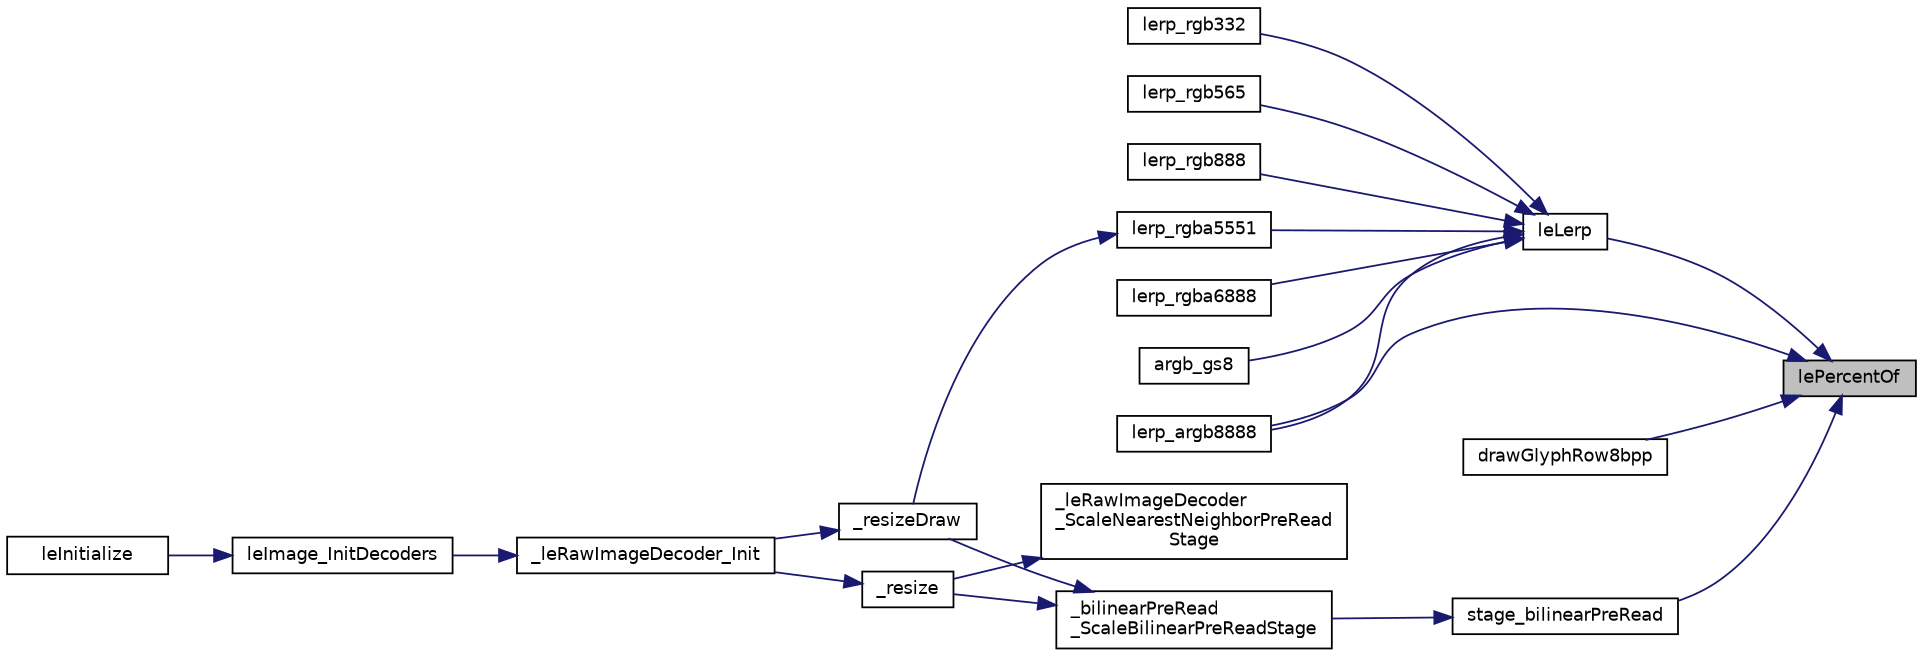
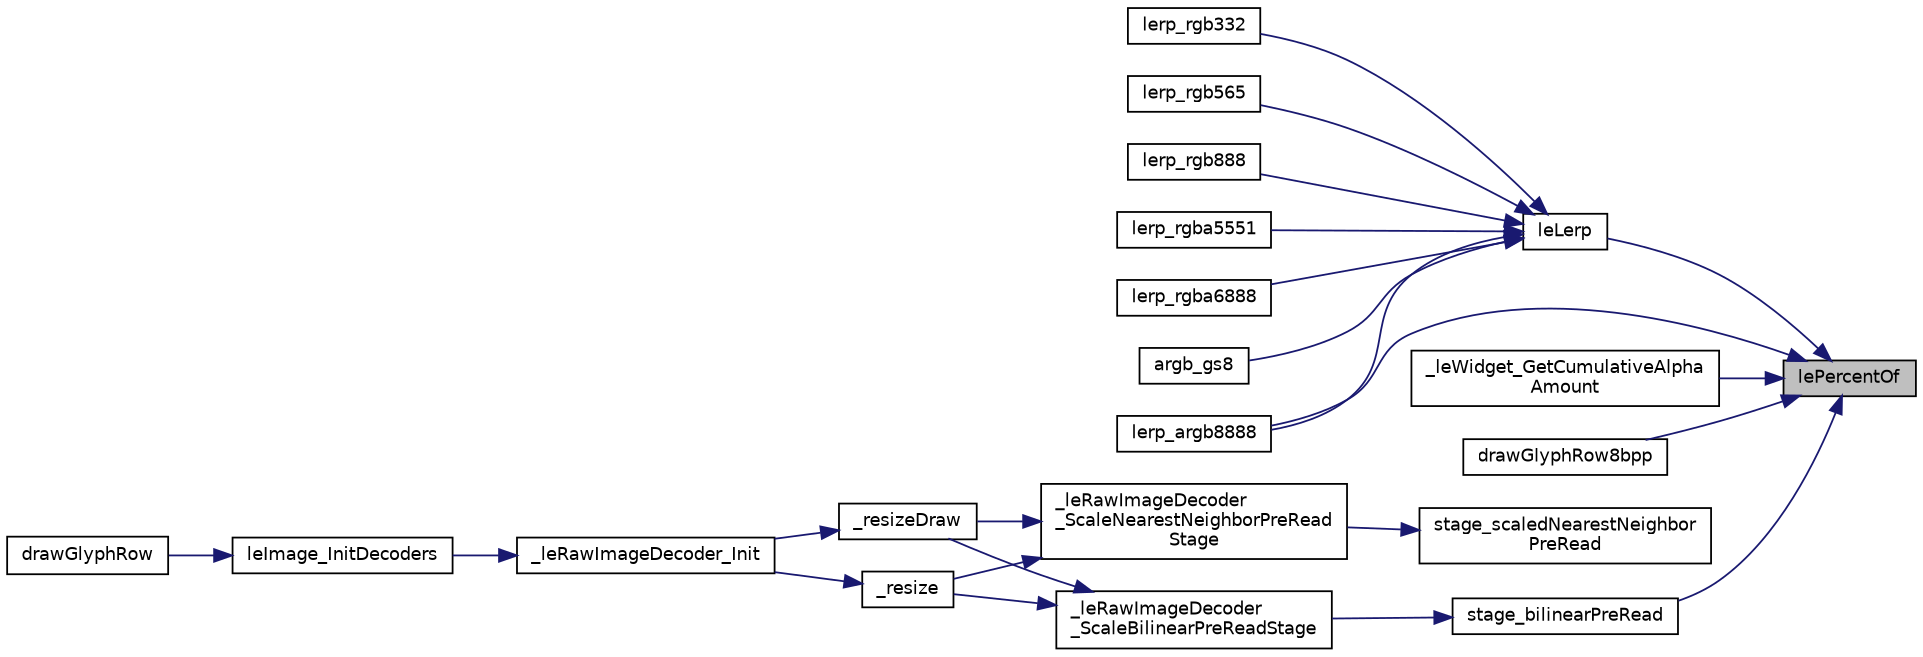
edge "_resizeDraw" -> "lerp_rgba5551": now "_resizeDraw" -> "_leRawImageDecoder _ScaleNearestNeighborPreRead Stage"
node "_leWidget_GetCumulativeAlpha Amount": added
node "stage_scaledNearestNeighbor PreRead": added
node "leInitialize": label "leInitialize" -> "drawGlyphRow"
node "_bilinearPreRead _ScaleBilinearPreReadStage": label "_bilinearPreRead _ScaleBilinearPreReadStage" -> "_leRawImageDecoder _ScaleBilinearPreReadStage"
